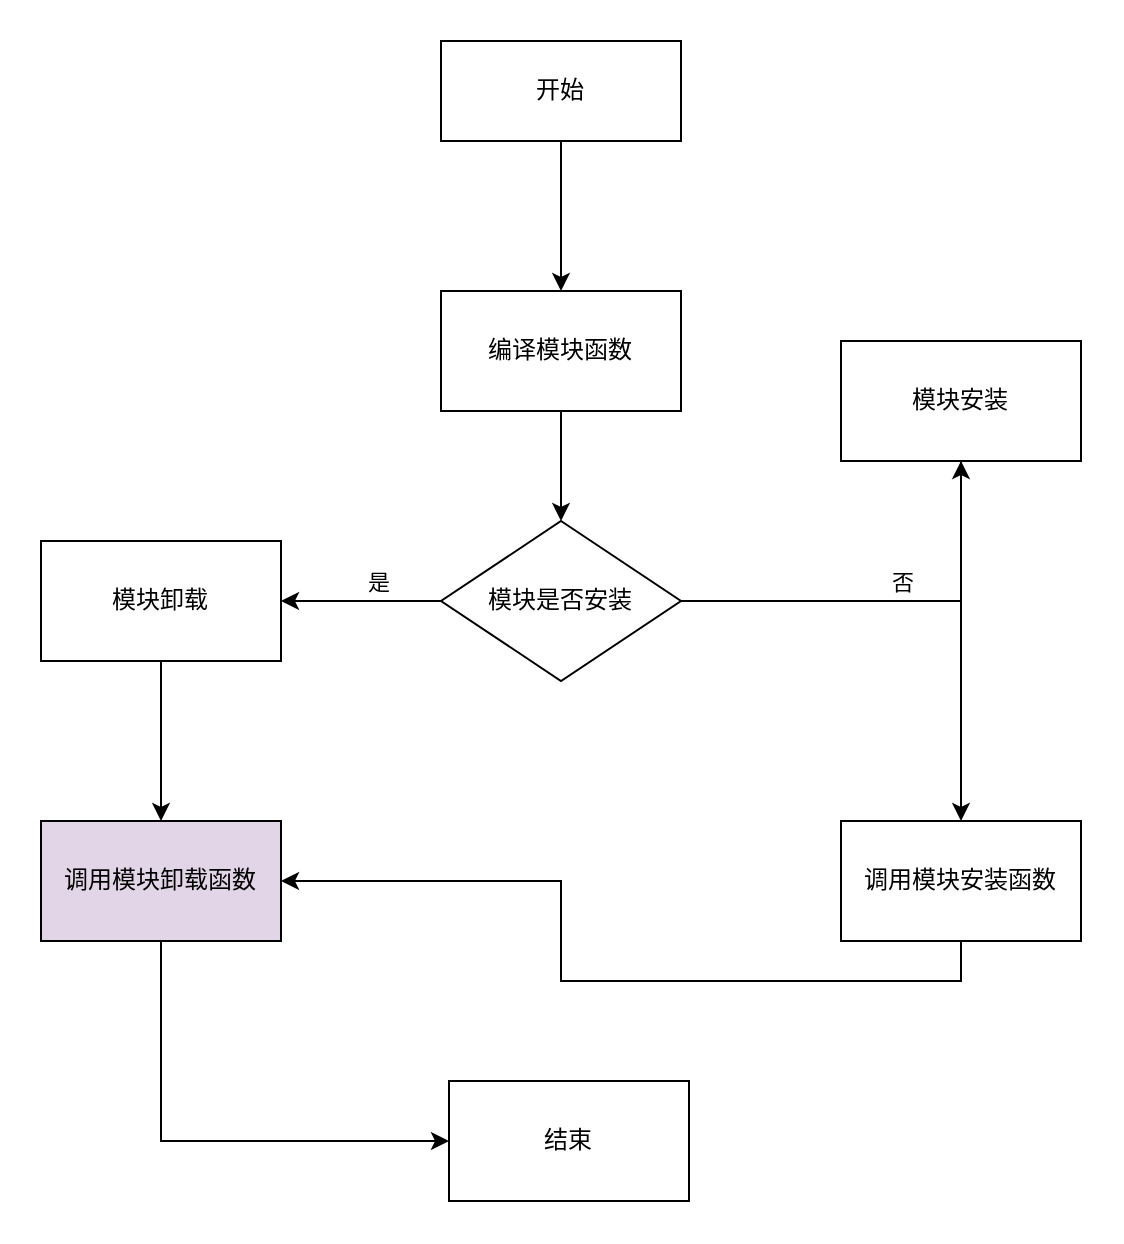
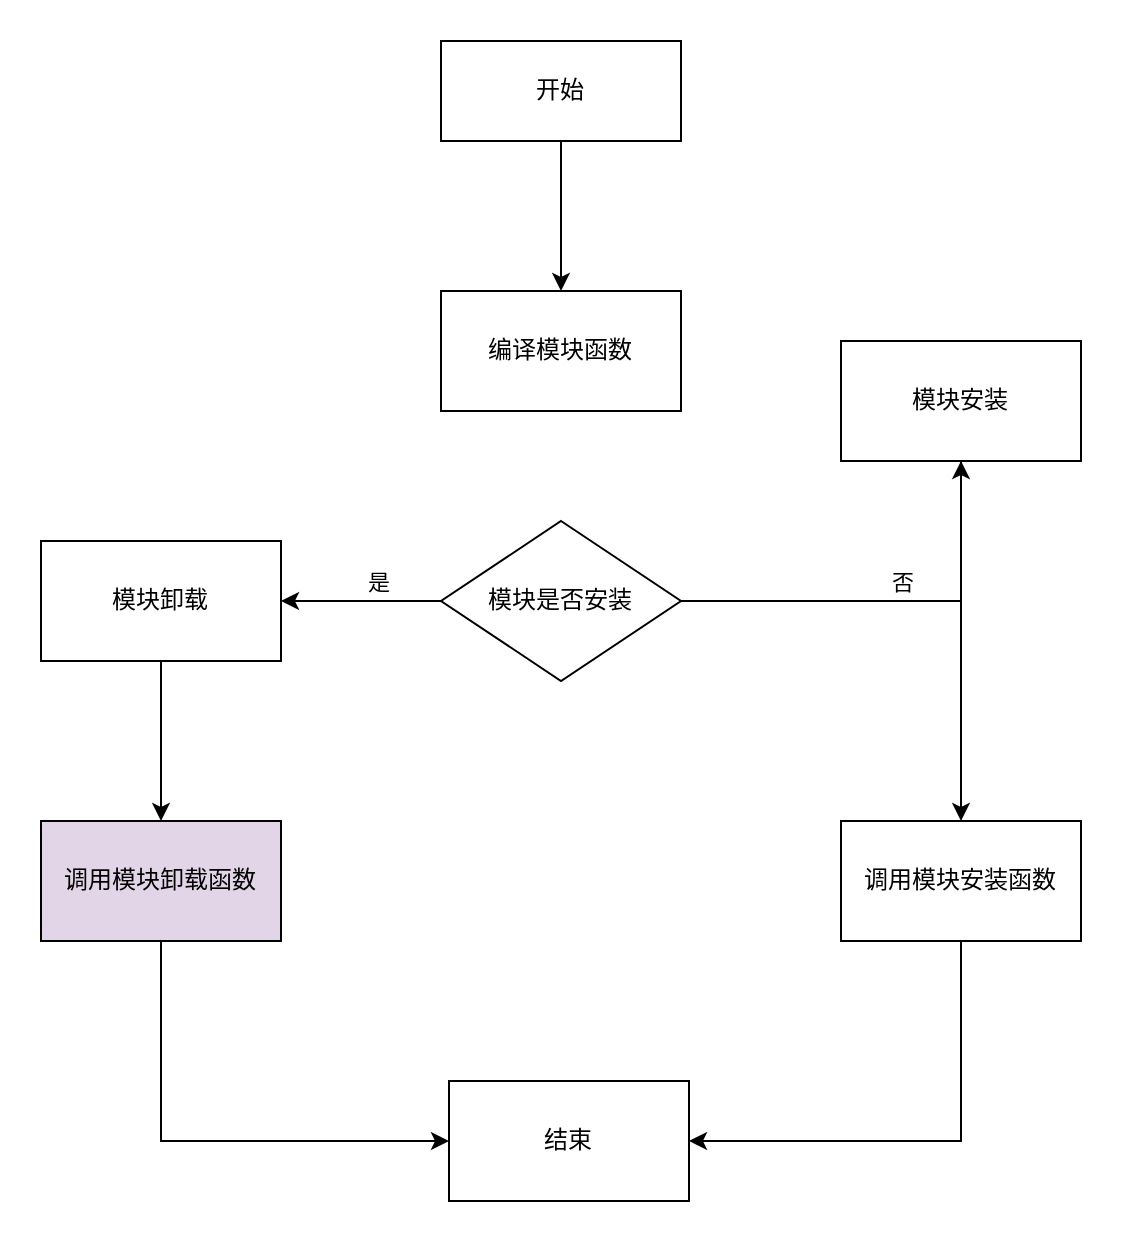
edge "编译模块函数" -> "模块是否安装": removed
edge "调用模块安装函数" -> "调用模块卸载函数": now "调用模块安装函数" -> "结束"
